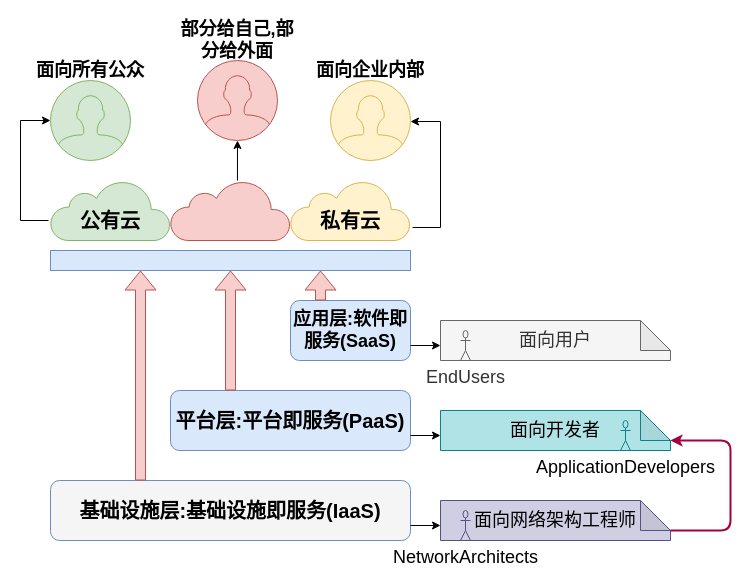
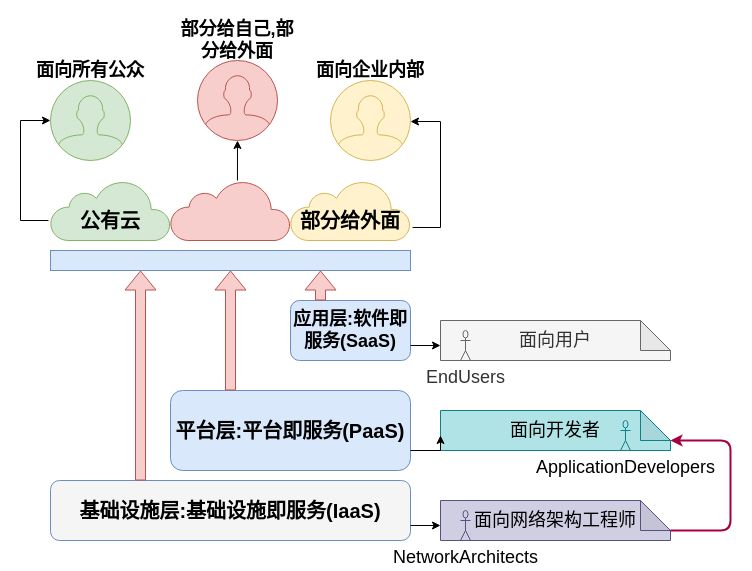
node "私有云": label "私有云" -> "部分给外面"
node "平台层:平台即服务(PaaS)": size 240x60 -> 240x80
